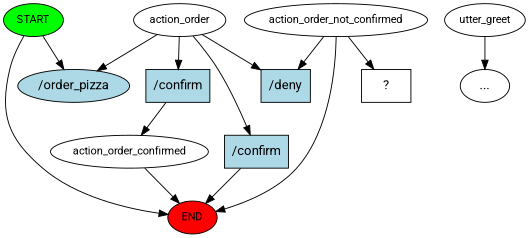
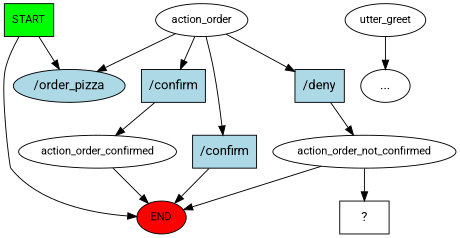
node "START": shape ellipse -> box
edge "action_order_not_confirmed" -> "/deny": reversed
